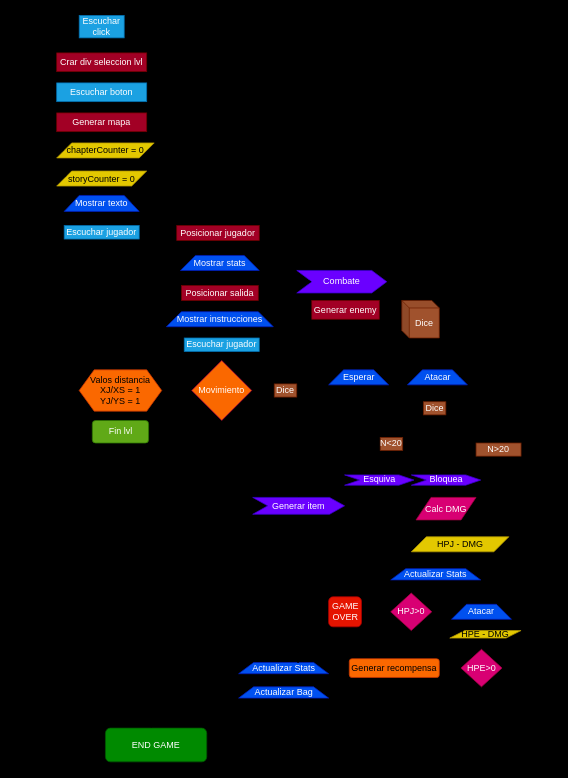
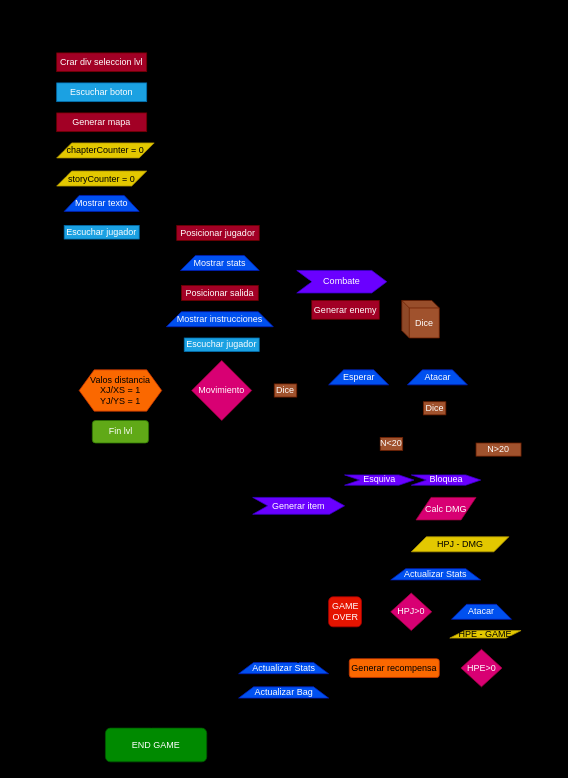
node "Escuchar click": removed
edge "Escuchar click" -> "Crar div seleccion lvl": removed
node "Movimiento": fillcolor #fa6800 -> #d80073
node "HPE - DMG": label "HPE - DMG" -> "HPE - GAME"
